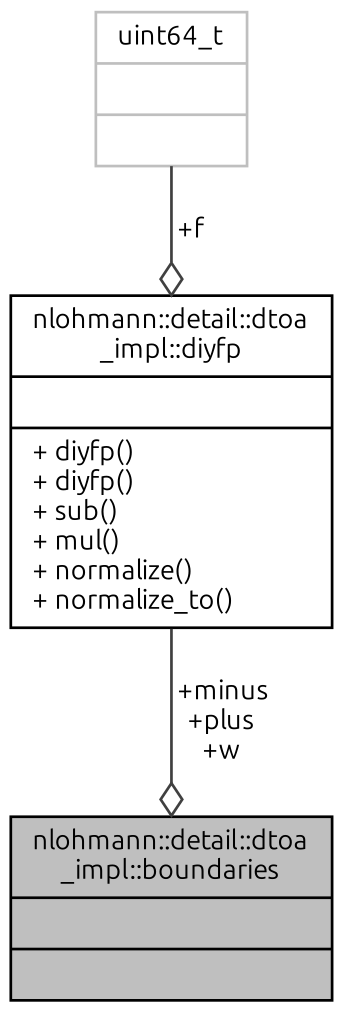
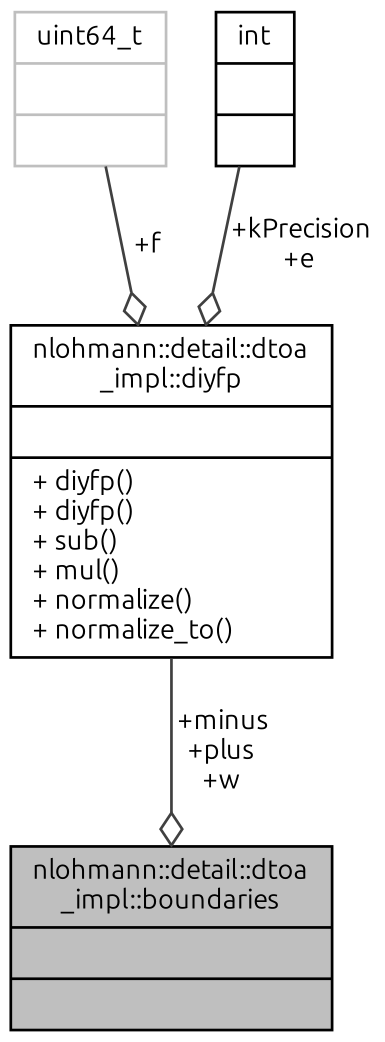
node "int": added
